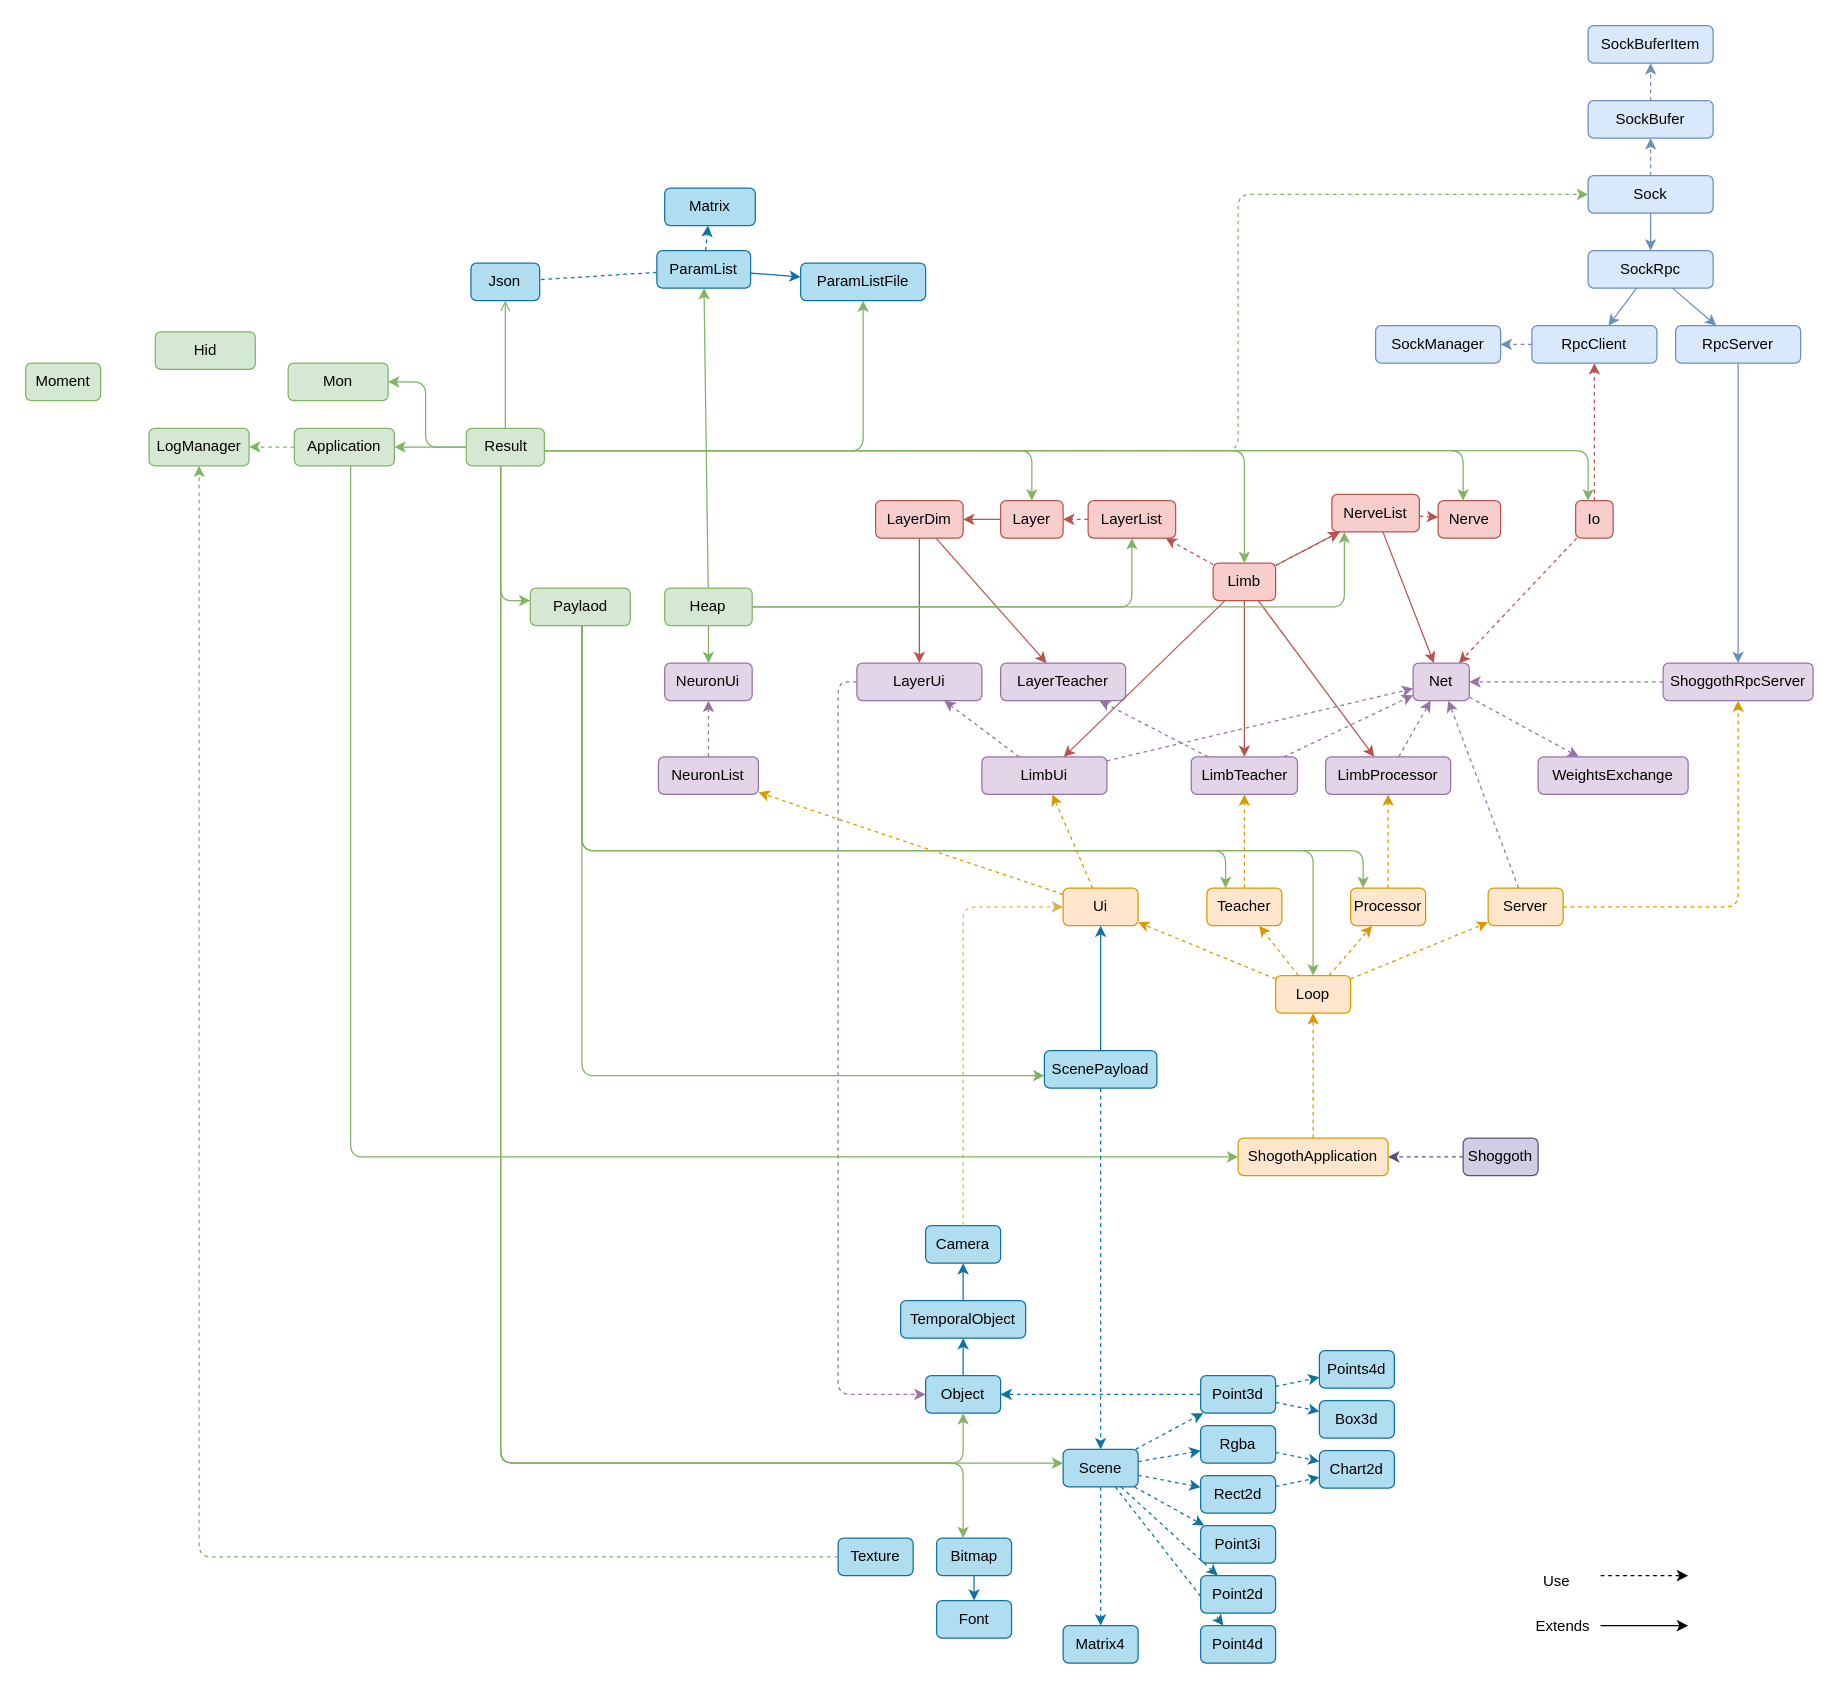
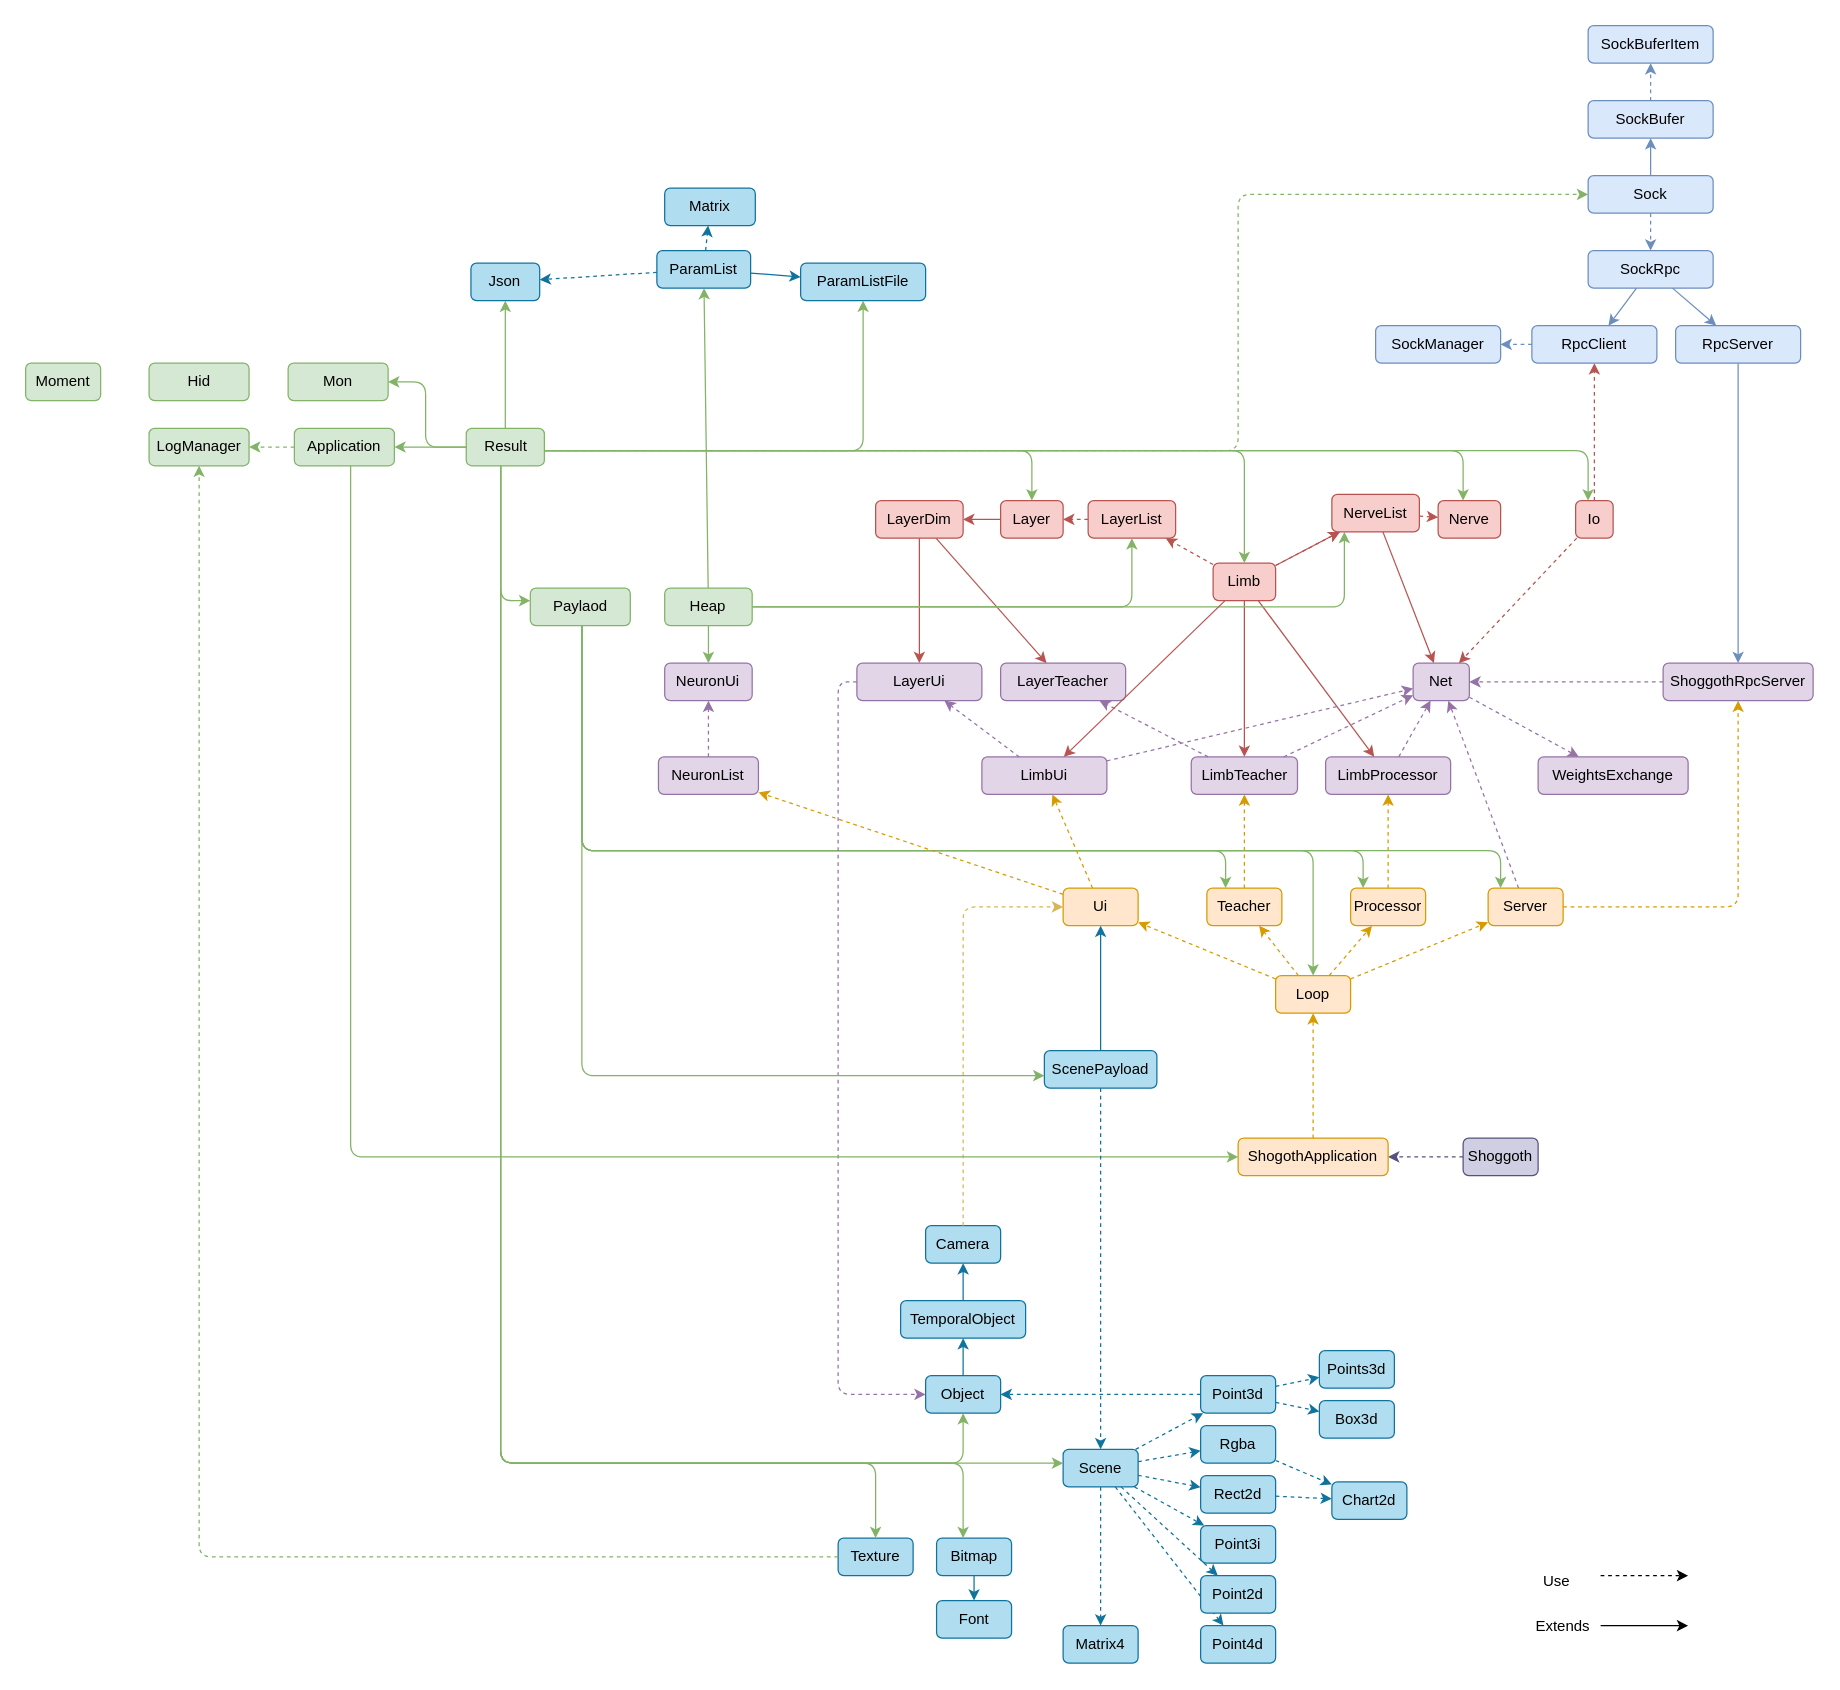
edge "Sock" -> "SockBufer": style dashed -> solid
edge "Sock" -> "SockRpc": style solid -> dashed
edge "ParamList" -- "Json": arrowhead none -> classic
edge "Result" -> "Json": arrowhead open -> classic
node "Hid": moved (205, 351) -> (199, 382)
edge "Paylaod" -> "Server": added
node "Points4d": label "Points4d" -> "Points3d"
node "Chart2d": moved (1357, 1469) -> (1369, 1501)
edge "Result" -> "Texture": added
